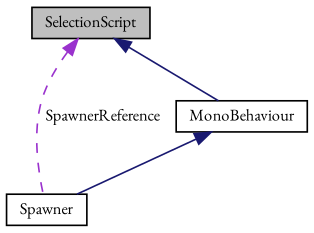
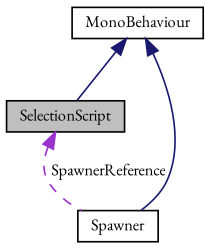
edge "MonoBehaviour" -> "SelectionScript": reversed
